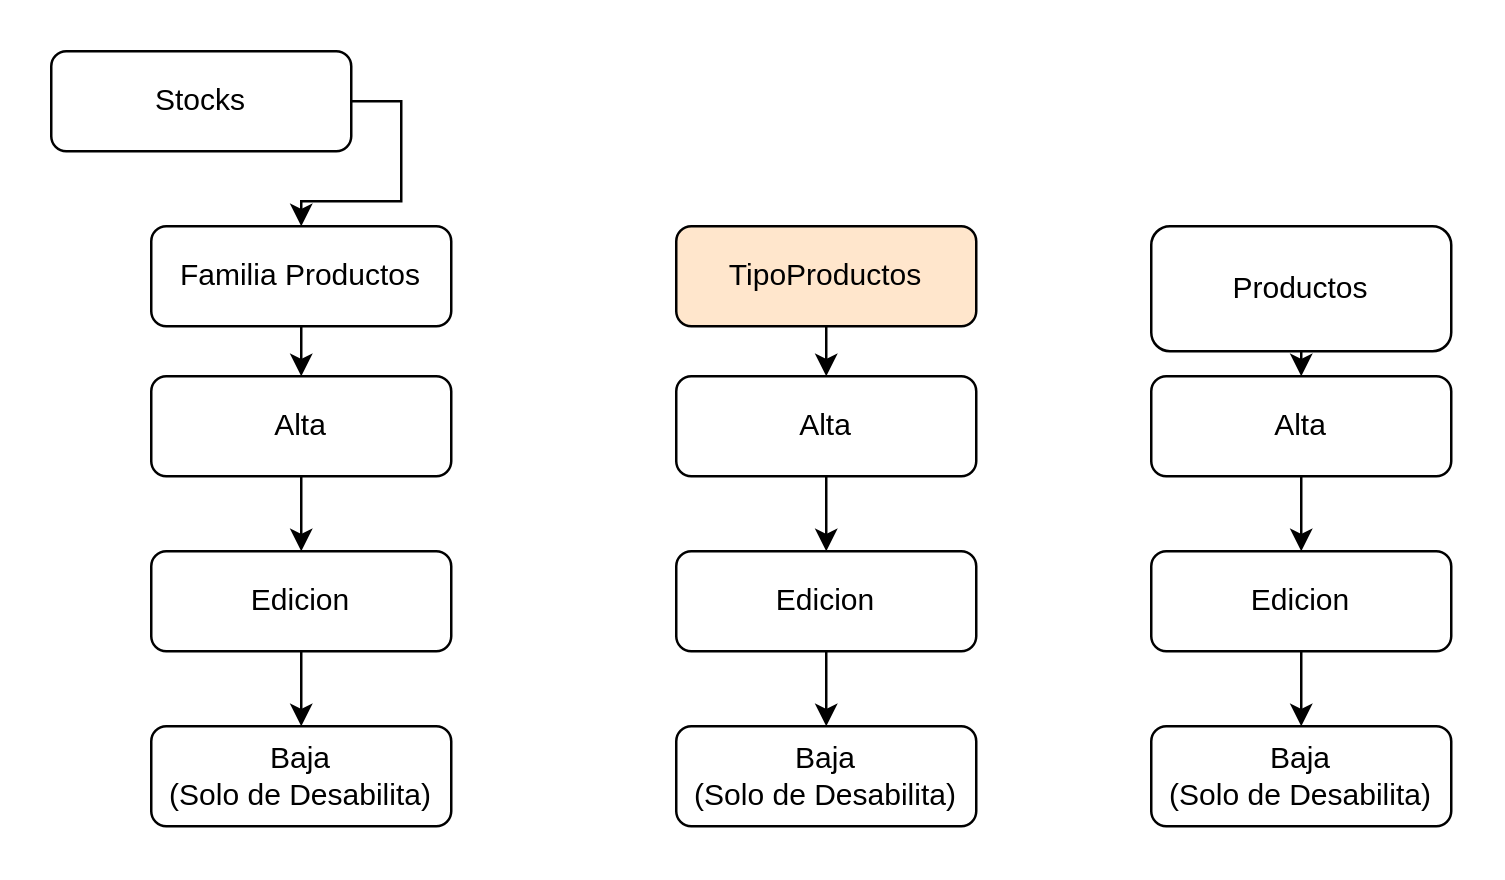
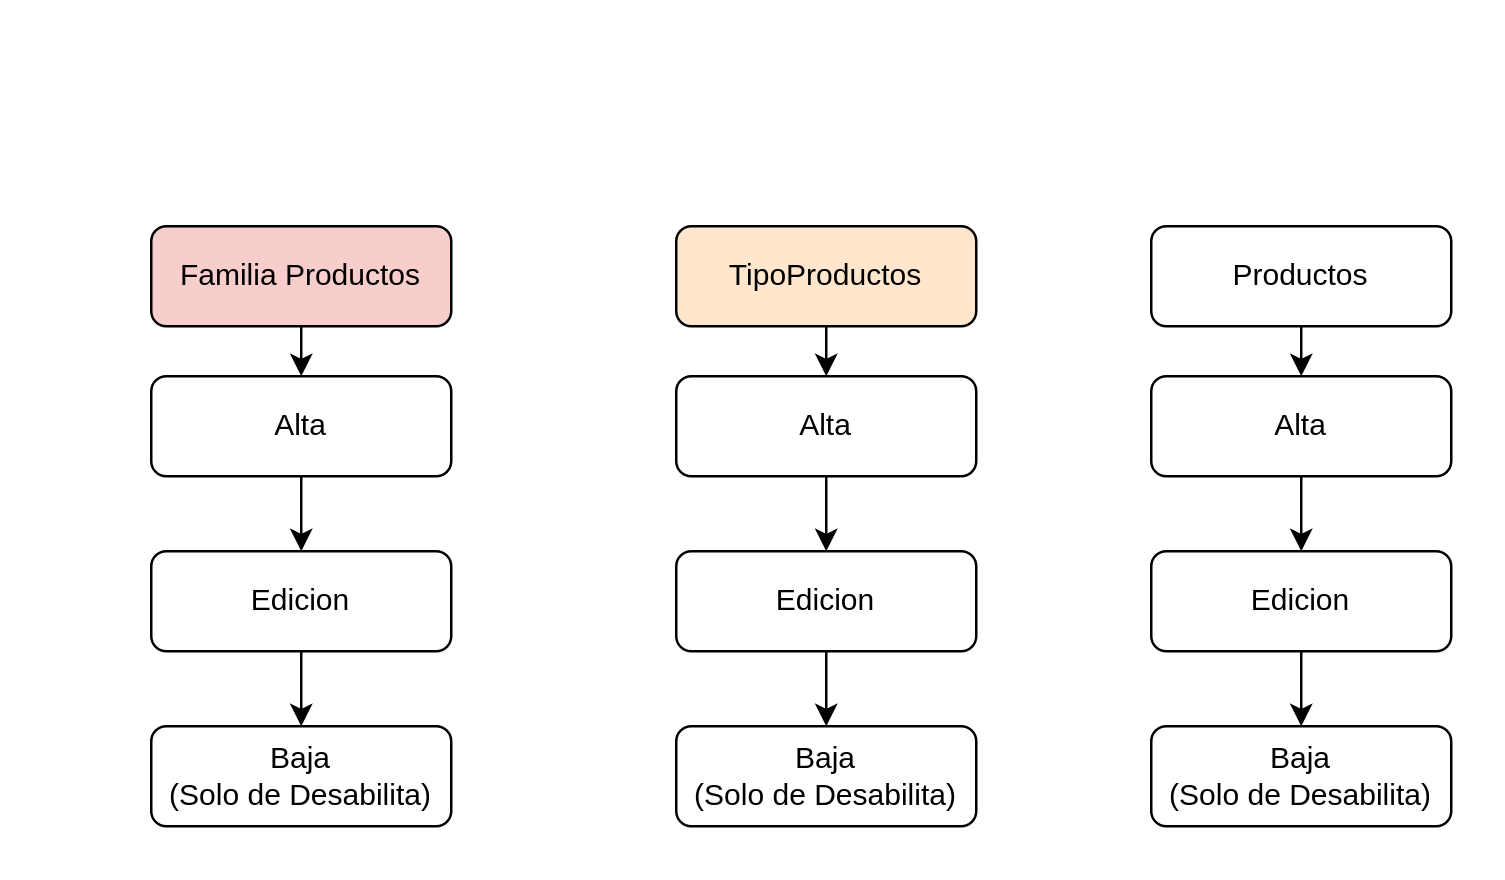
node "Stocks": removed
edge "Stocks" -> "Familia Productos": removed
node "Familia Productos": fillcolor #ffffff -> #f8cecc
node "Productos": size 300x125 -> 300x100
